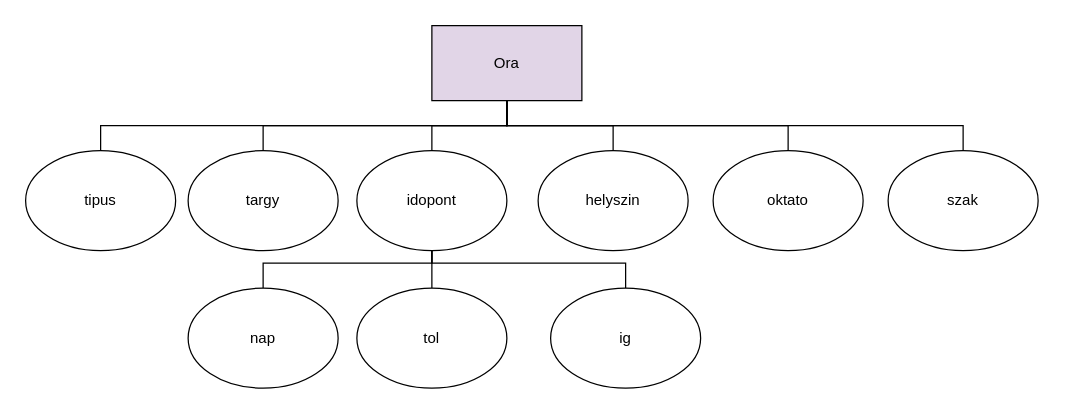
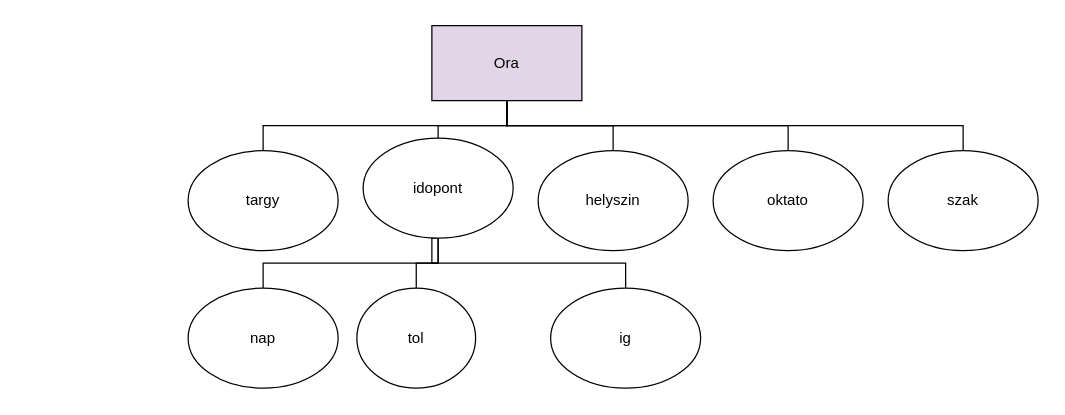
edge "Ora" -- "tipus": removed
node "tipus": removed
node "idopont": moved (432, 201) -> (438, 188)
node "tol": size 150x100 -> 119x100
